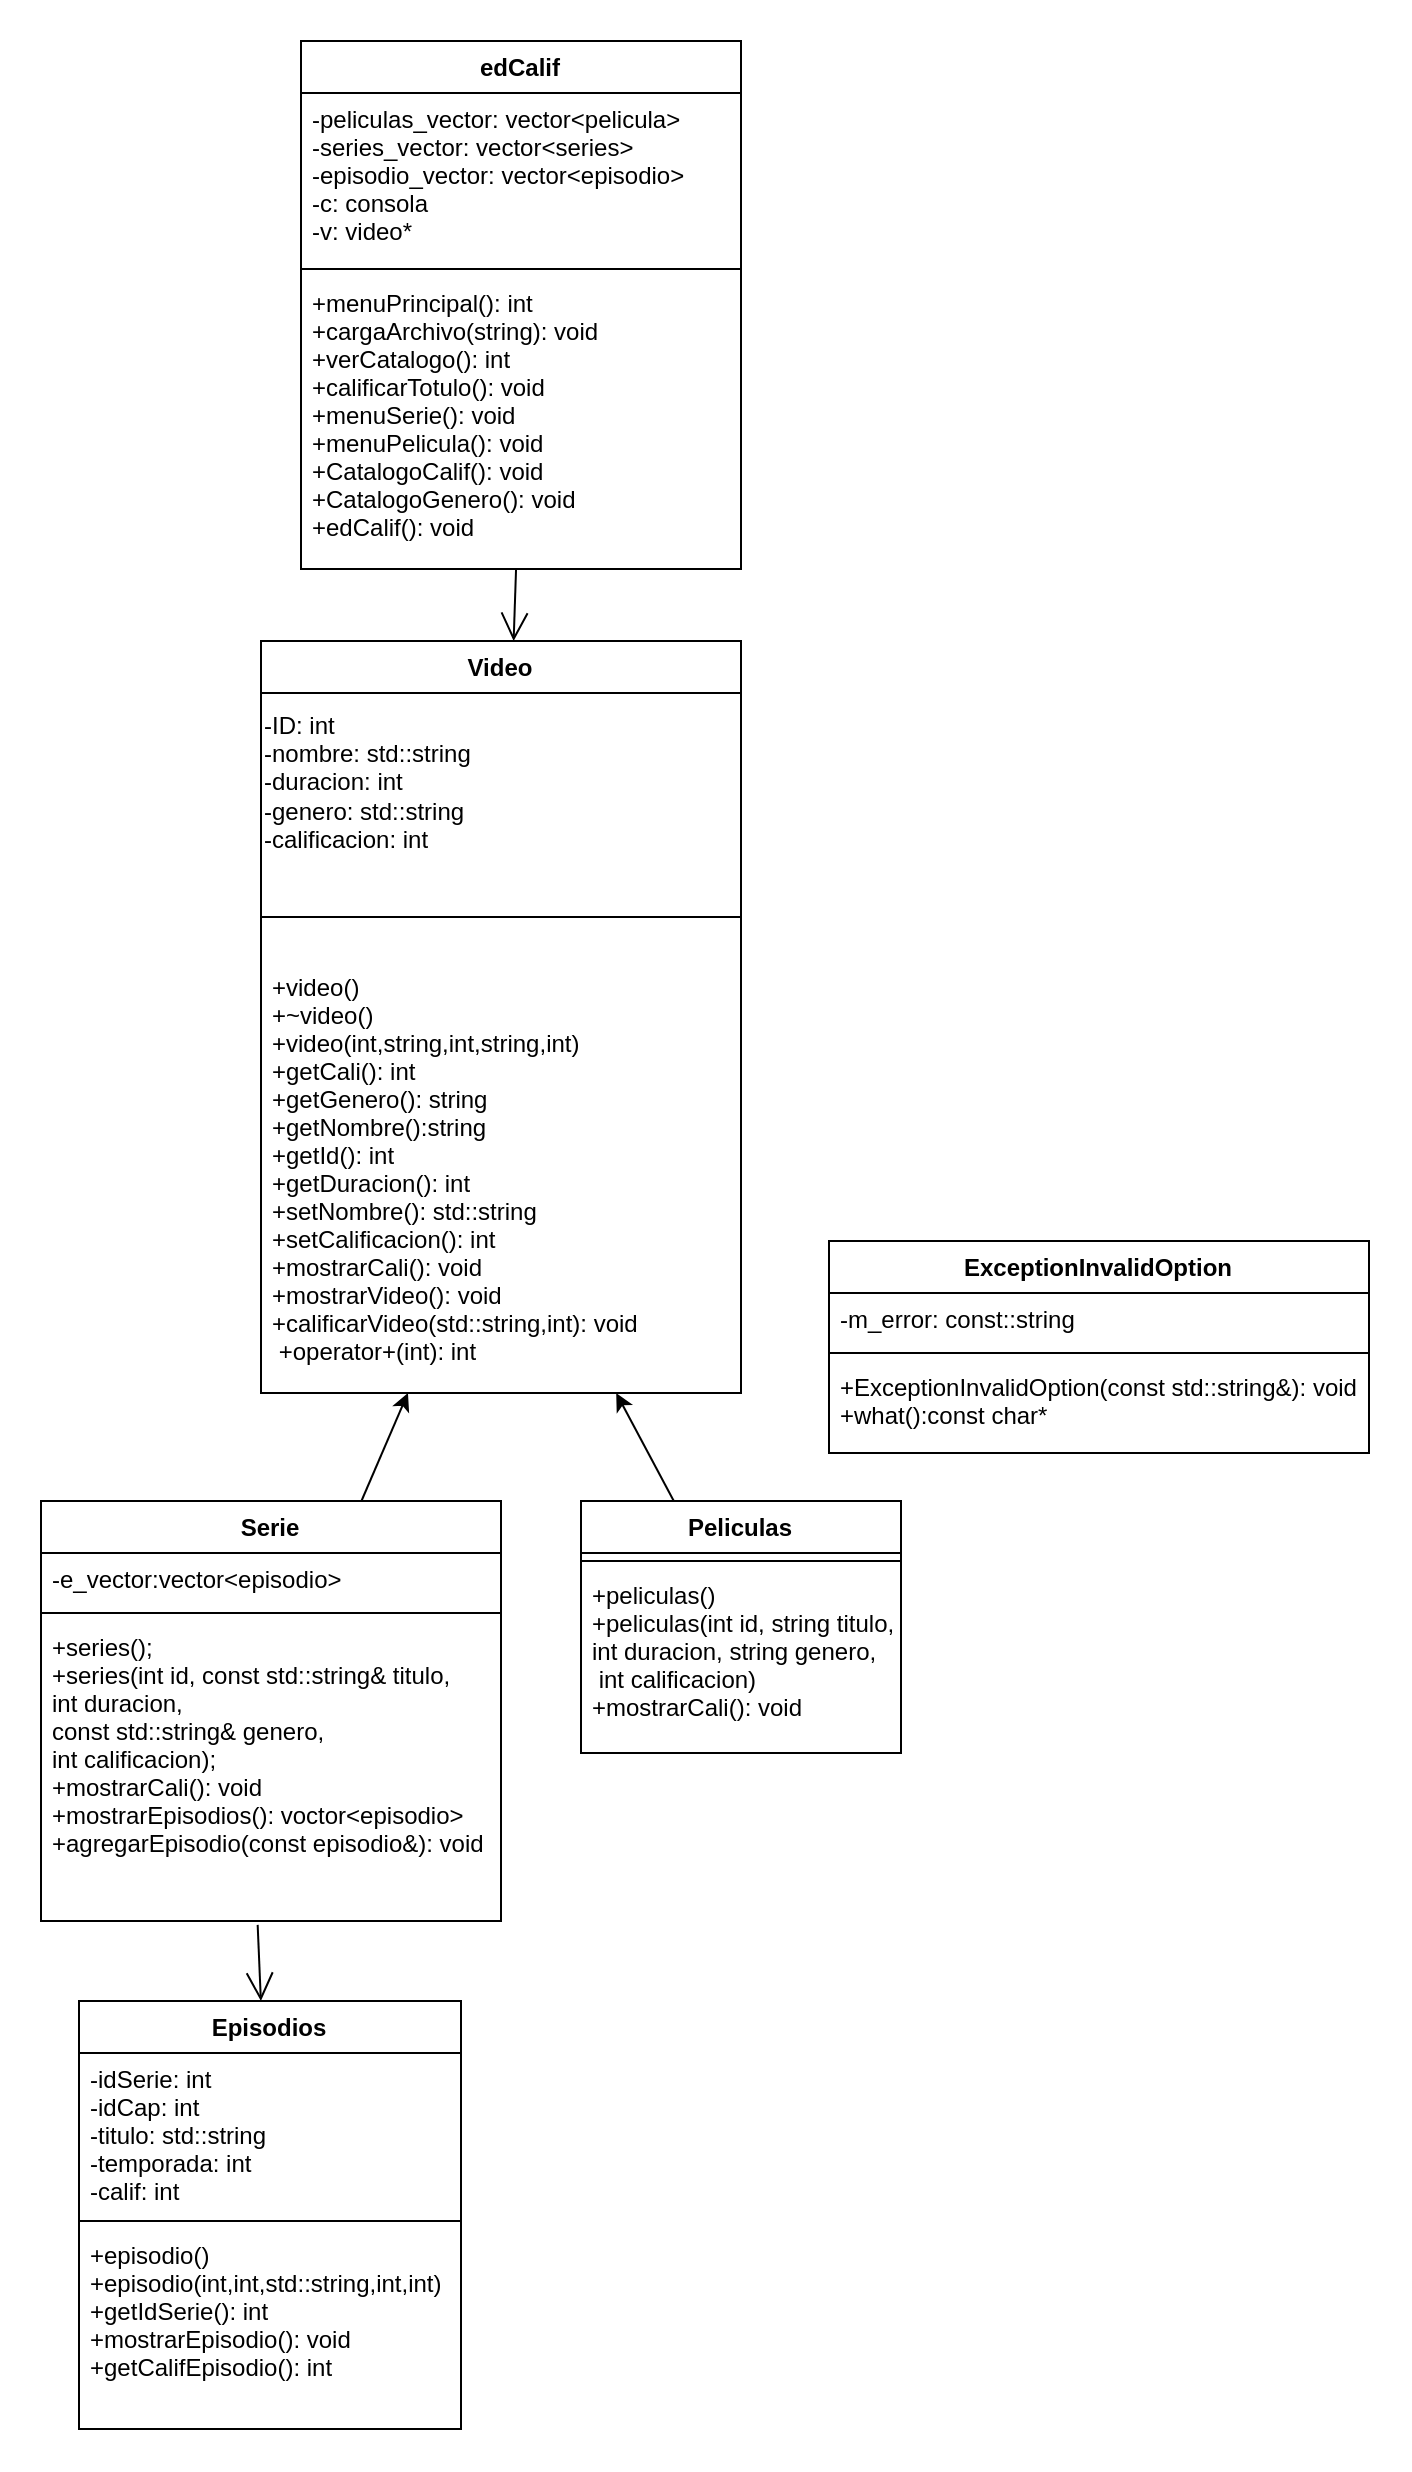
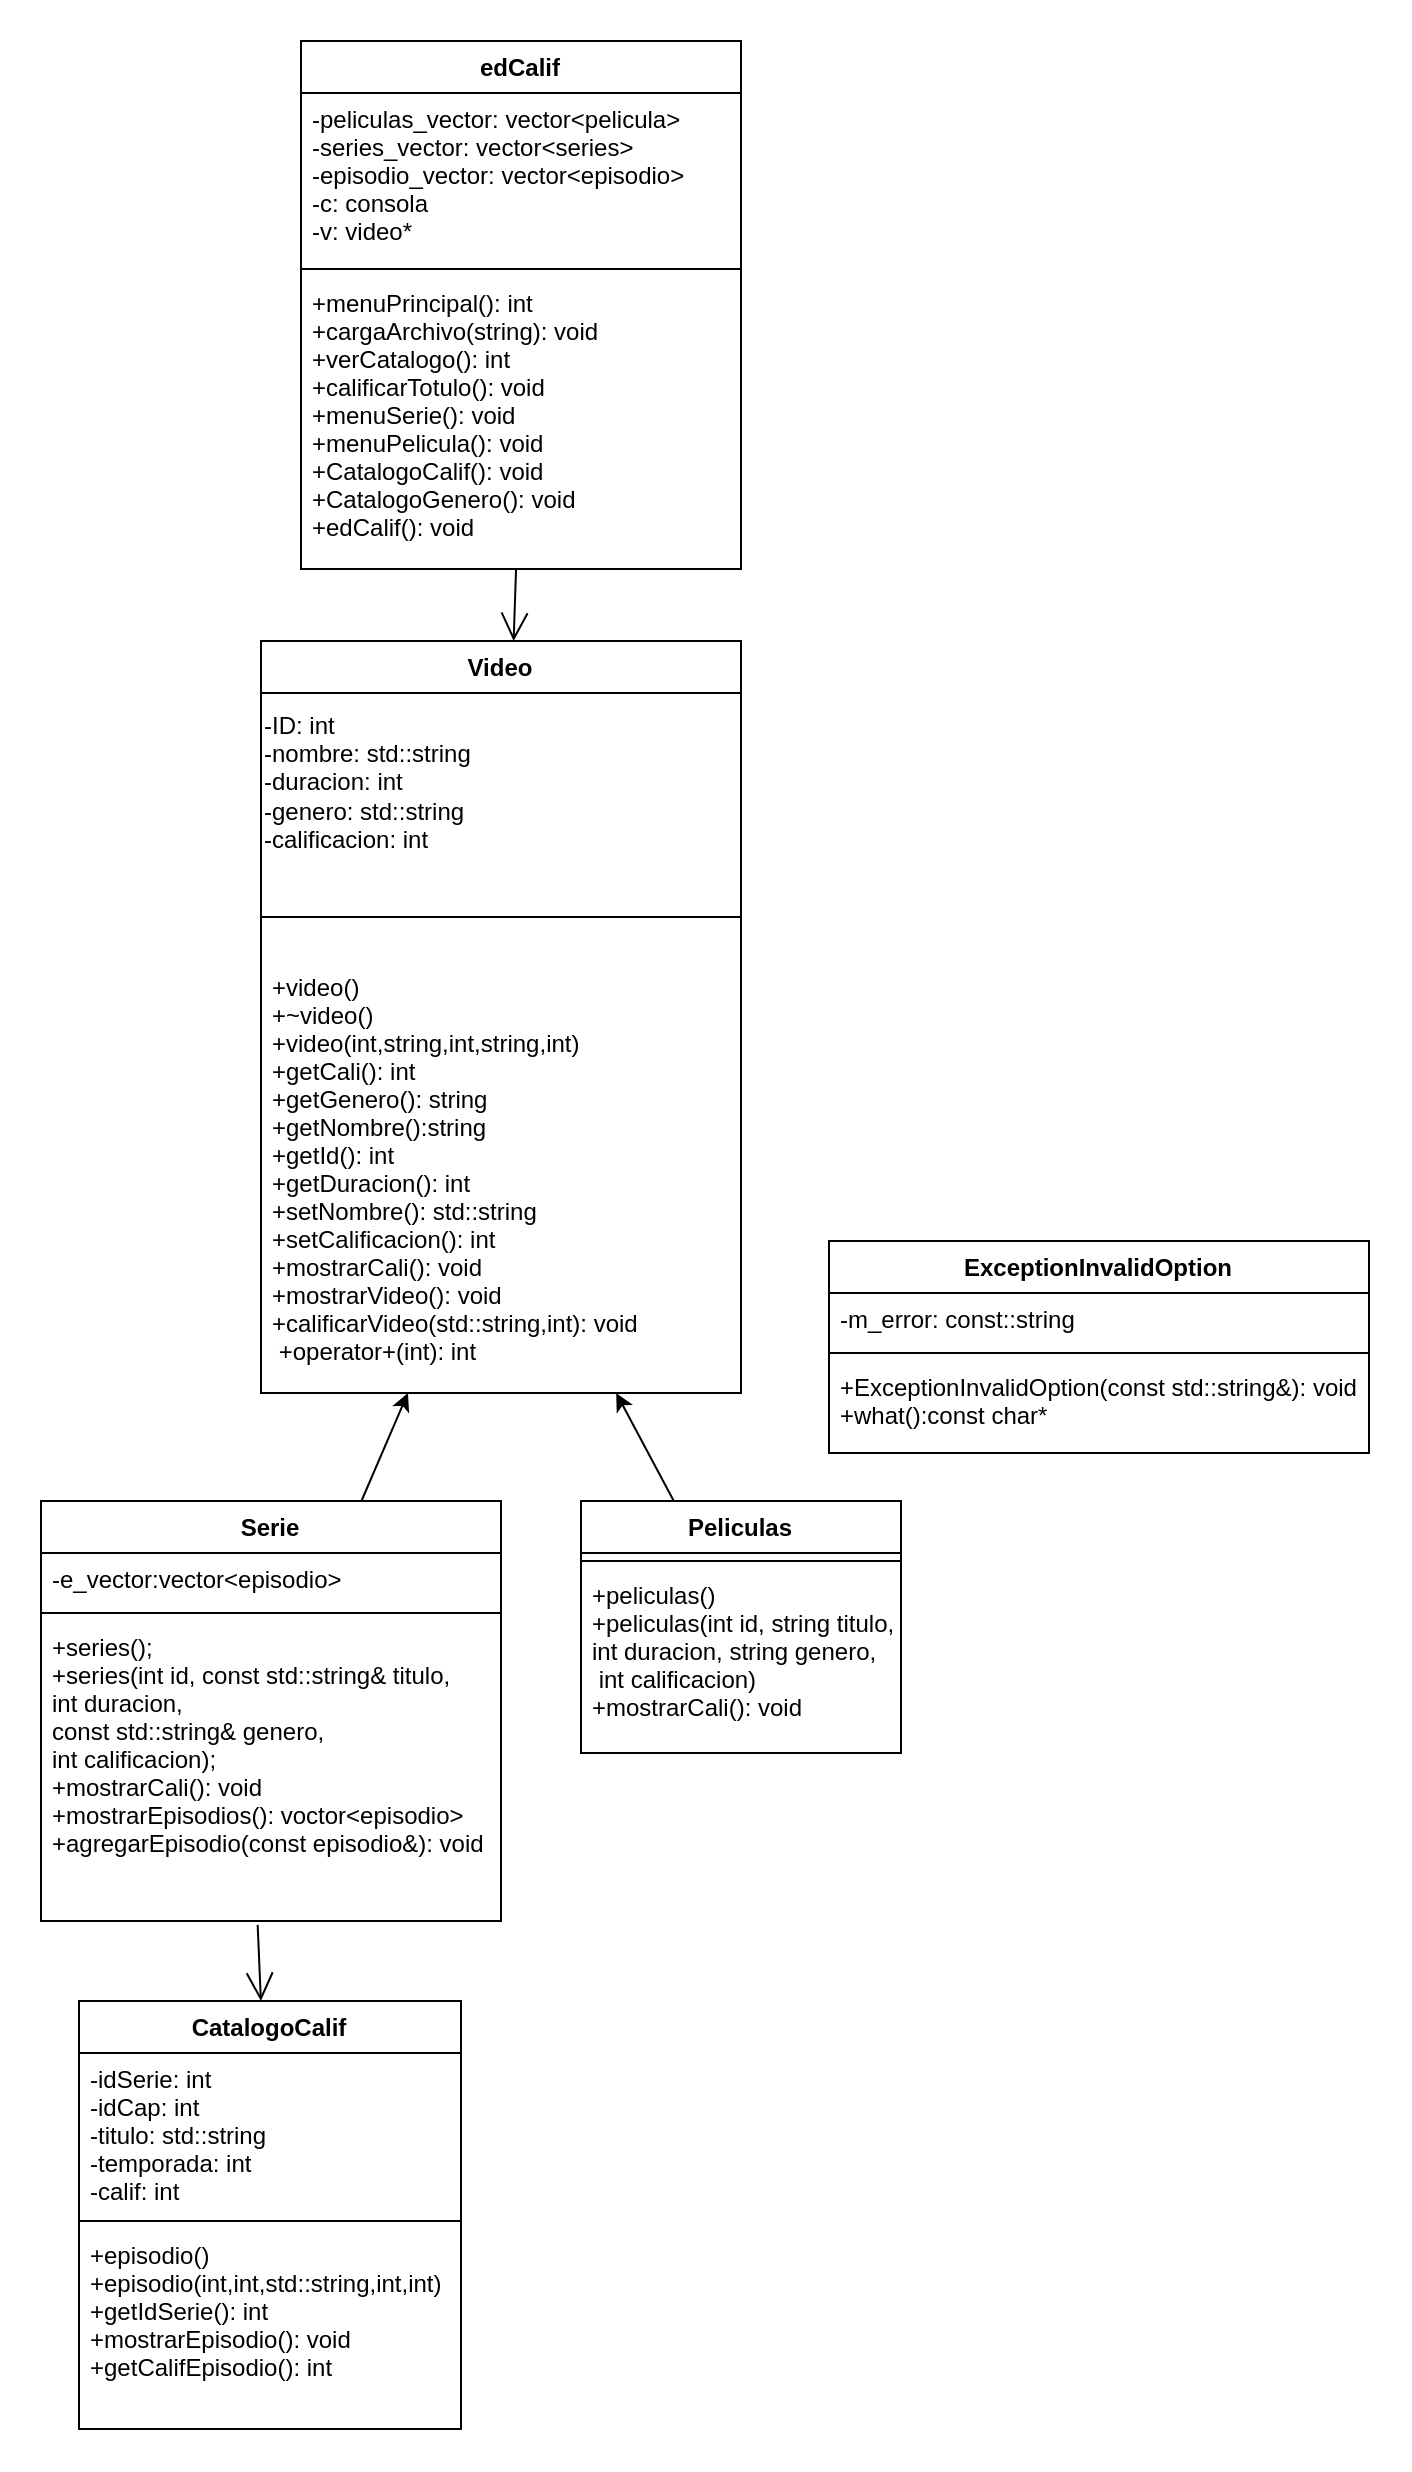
node "Episodios": label "Episodios" -> "CatalogoCalif"
